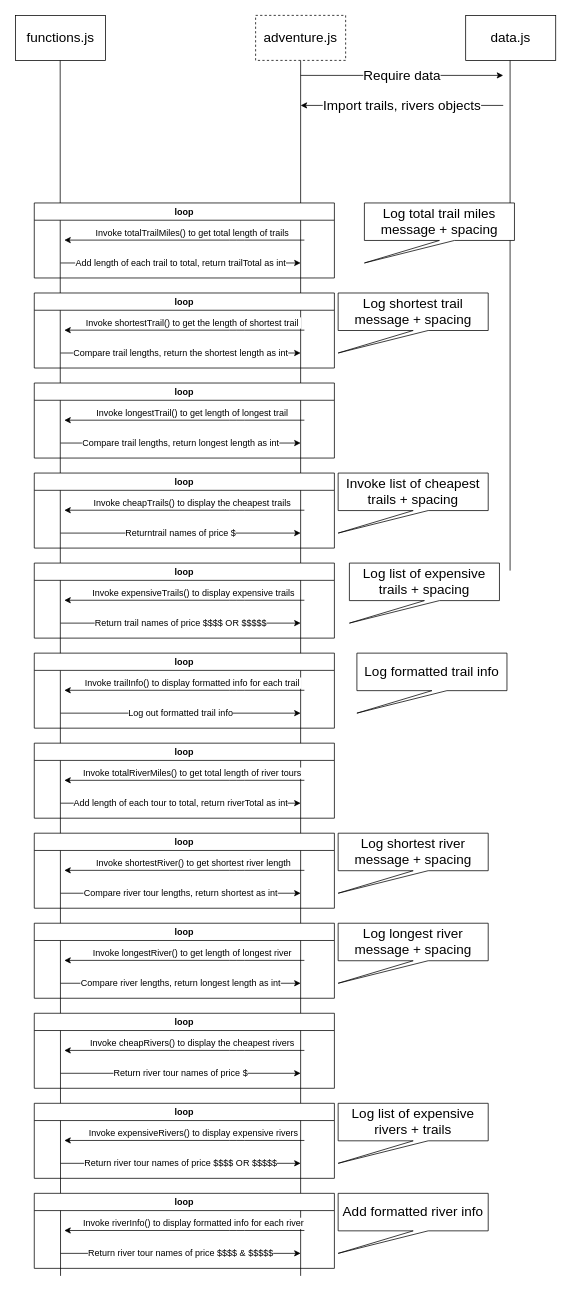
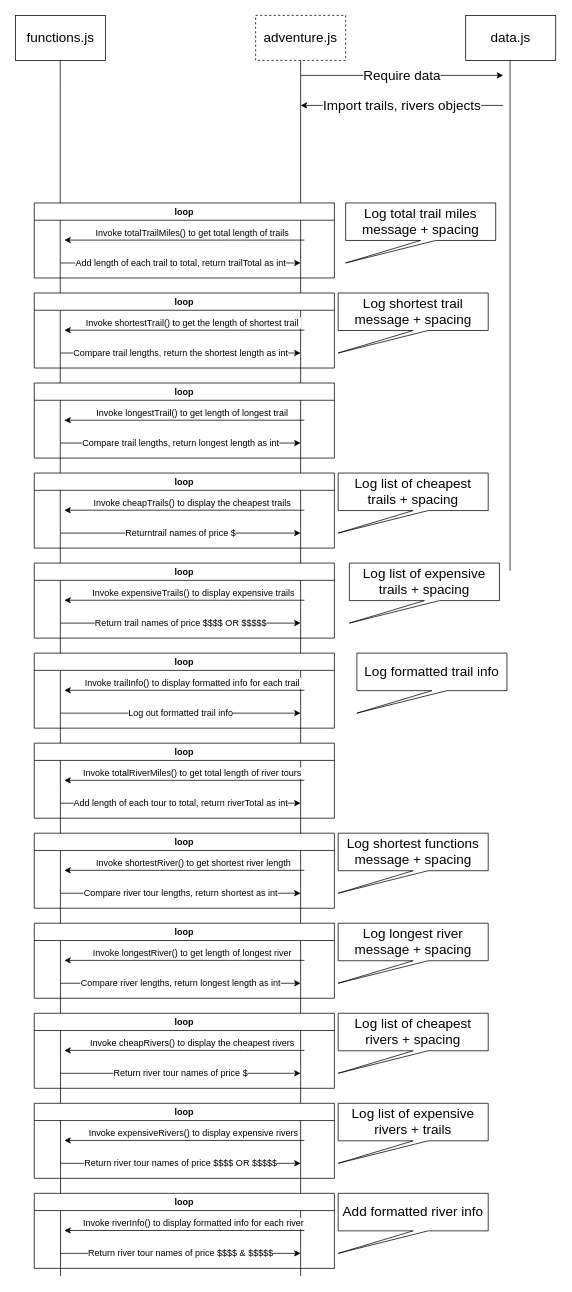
node "Log total trail miles message + spacing": moved (439, 233) -> (420, 233)
node "Invoke list of cheapest trails + spacing": label "Invoke list of cheapest trails + spacing" -> "Log list of cheapest trails + spacing"
node "Log shortest river message + spacing": label "Log shortest river message + spacing" -> "Log shortest functions message + spacing"
node "Log list of cheapest rivers + spacing": added
